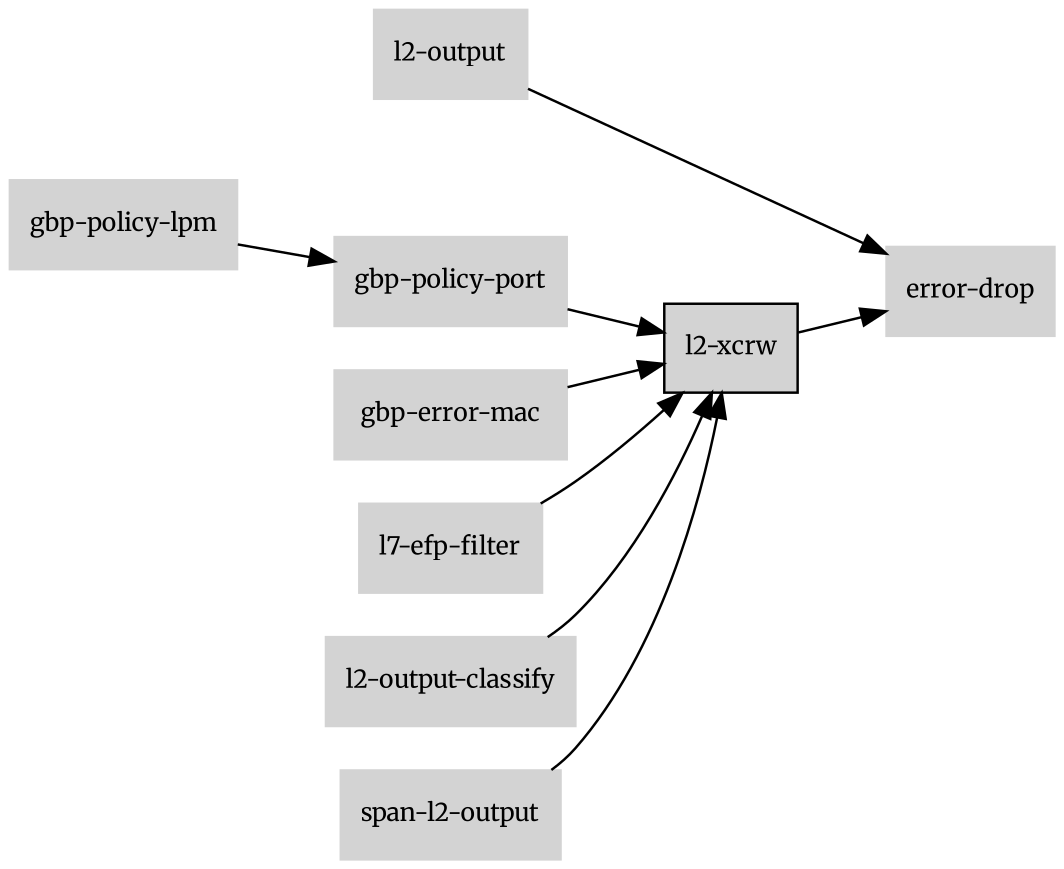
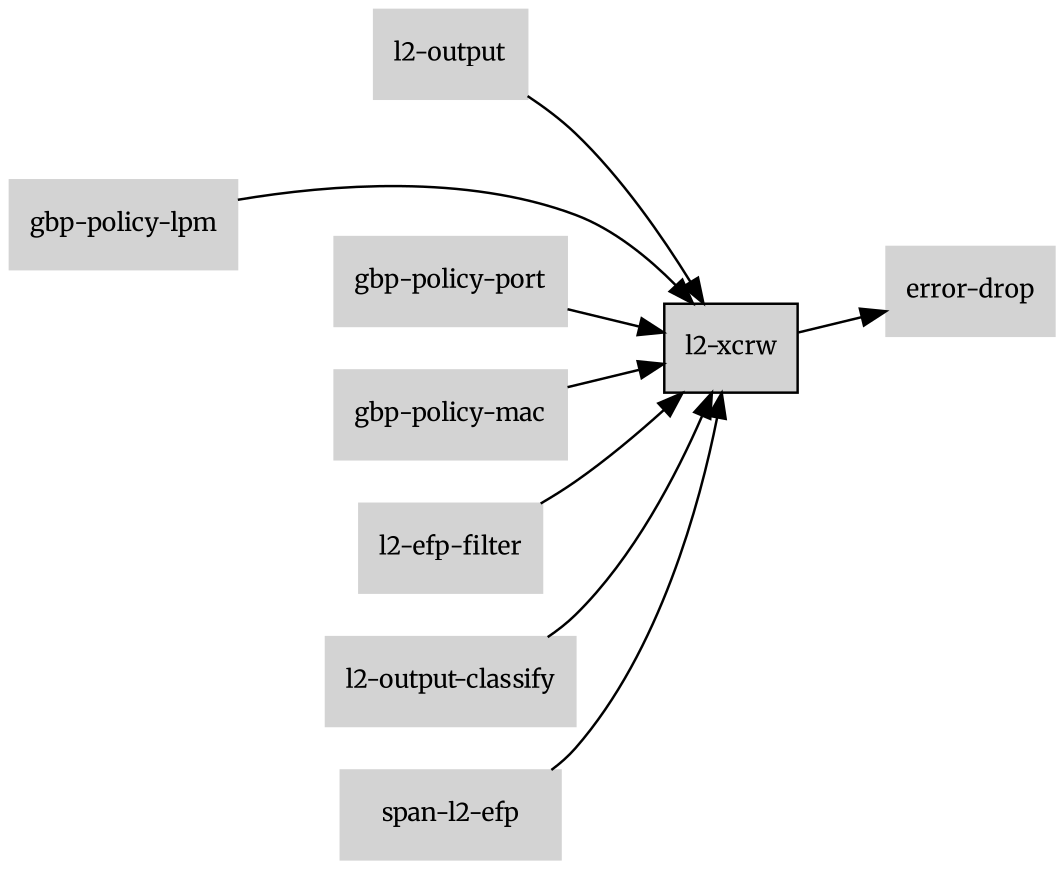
edge "l2-output" -> "error-drop": now "l2-output" -> "l2-xcrw"
edge "gbp-policy-lpm" -> "gbp-policy-port": now "gbp-policy-lpm" -> "l2-xcrw"
node "gbp-error-mac": label "gbp-error-mac" -> "gbp-policy-mac"
node "l7-efp-filter": label "l7-efp-filter" -> "l2-efp-filter"
node "span-l2-output": label "span-l2-output" -> "span-l2-efp"
